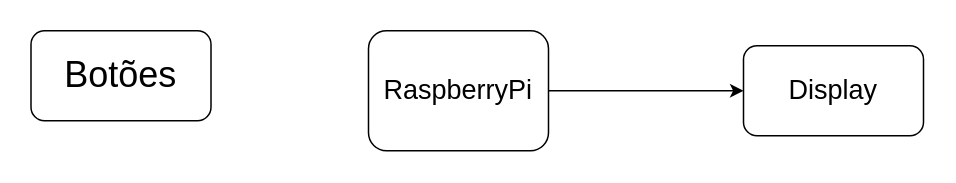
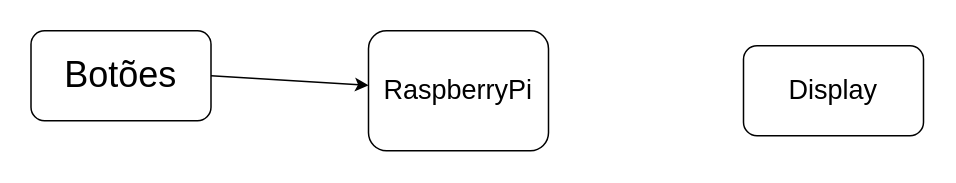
edge "Botões" -> "RaspberryPi": added
edge "RaspberryPi" -> "Display": removed
